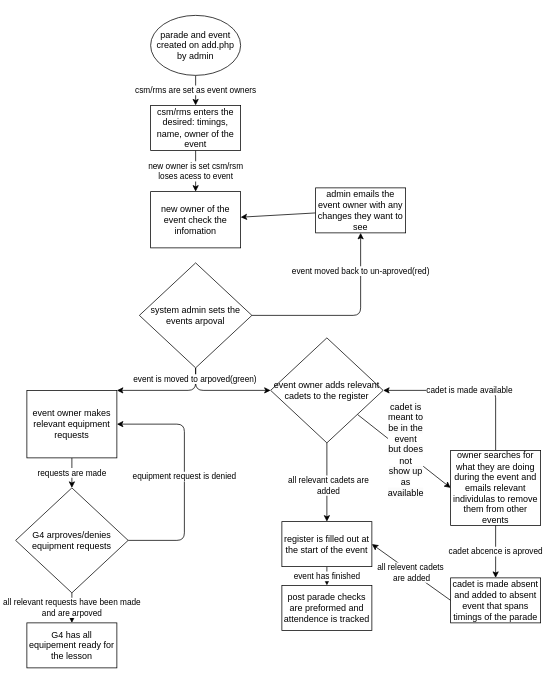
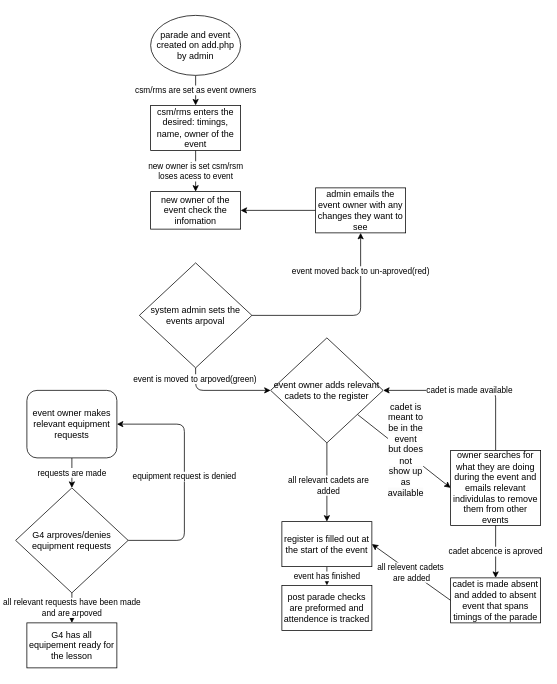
node "new owner of the event check the infomation": size 90x56 -> 90x38
edge "system admin sets the events arpoval" -> "event owner makes relevant equipment requests": removed
node "event owner makes relevant equipment requests": shape rectangle -> rounded rectangle
